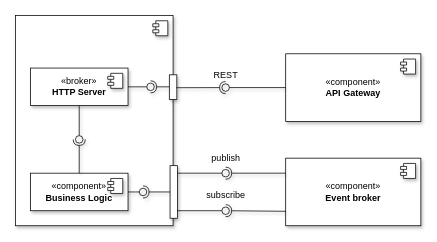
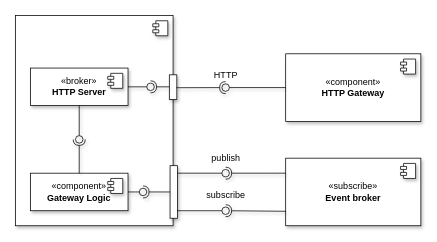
node "REST": label "REST" -> "HTTP"
node "«component» API Gateway": label "«component» API Gateway" -> "«component» HTTP Gateway"
node "«component» Business Logic": label "«component» Business Logic" -> "«component» Gateway Logic"
node "«component» Event broker": label "«component» Event broker" -> "«subscribe» Event broker"
